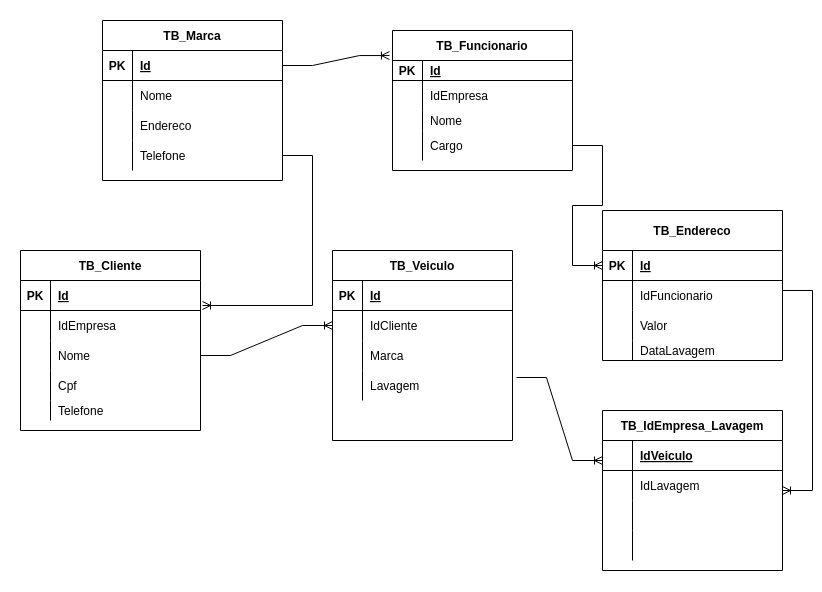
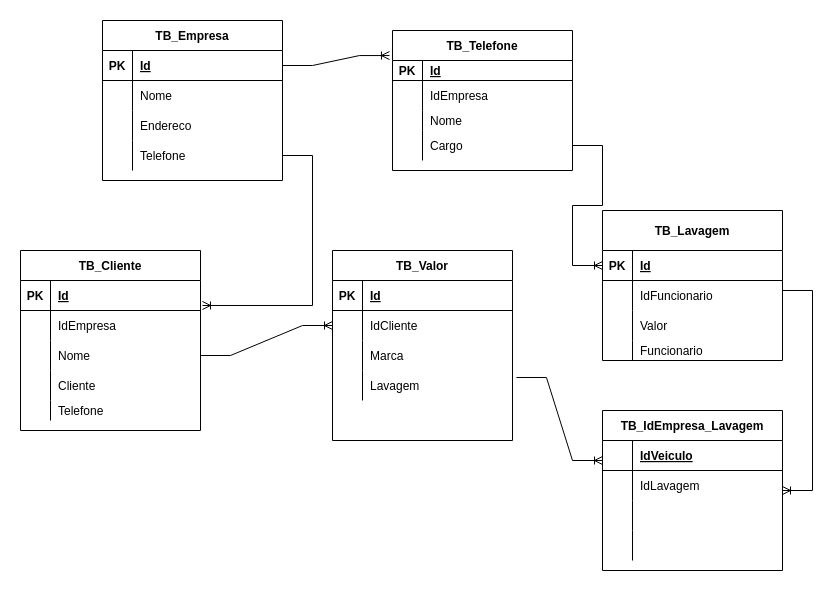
node "TB_Marca": label "TB_Marca" -> "TB_Empresa"
node "TB_Funcionario": label "TB_Funcionario" -> "TB_Telefone"
node "TB_Endereco": label "TB_Endereco" -> "TB_Lavagem"
node "TB_Veiculo": label "TB_Veiculo" -> "TB_Valor"
node "DataLavagem": label "DataLavagem" -> "Funcionario"
node "Cpf": label "Cpf" -> "Cliente"
